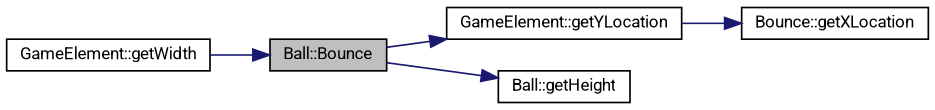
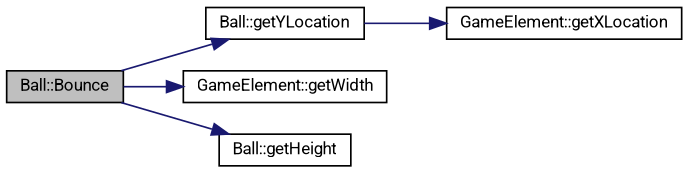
node "GameElement::getYLocation": label "GameElement::getYLocation" -> "Ball::getYLocation"
node "Bounce::getXLocation": label "Bounce::getXLocation" -> "GameElement::getXLocation"
edge "GameElement::getWidth" -> "Ball::Bounce": reversed
